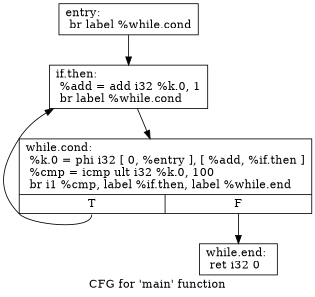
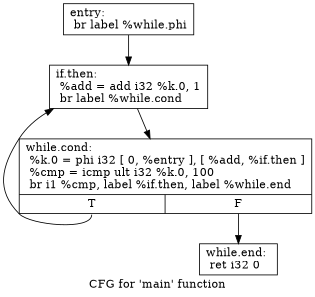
node "entry:": text "br label %while.cond" -> "br label %while.phi"
